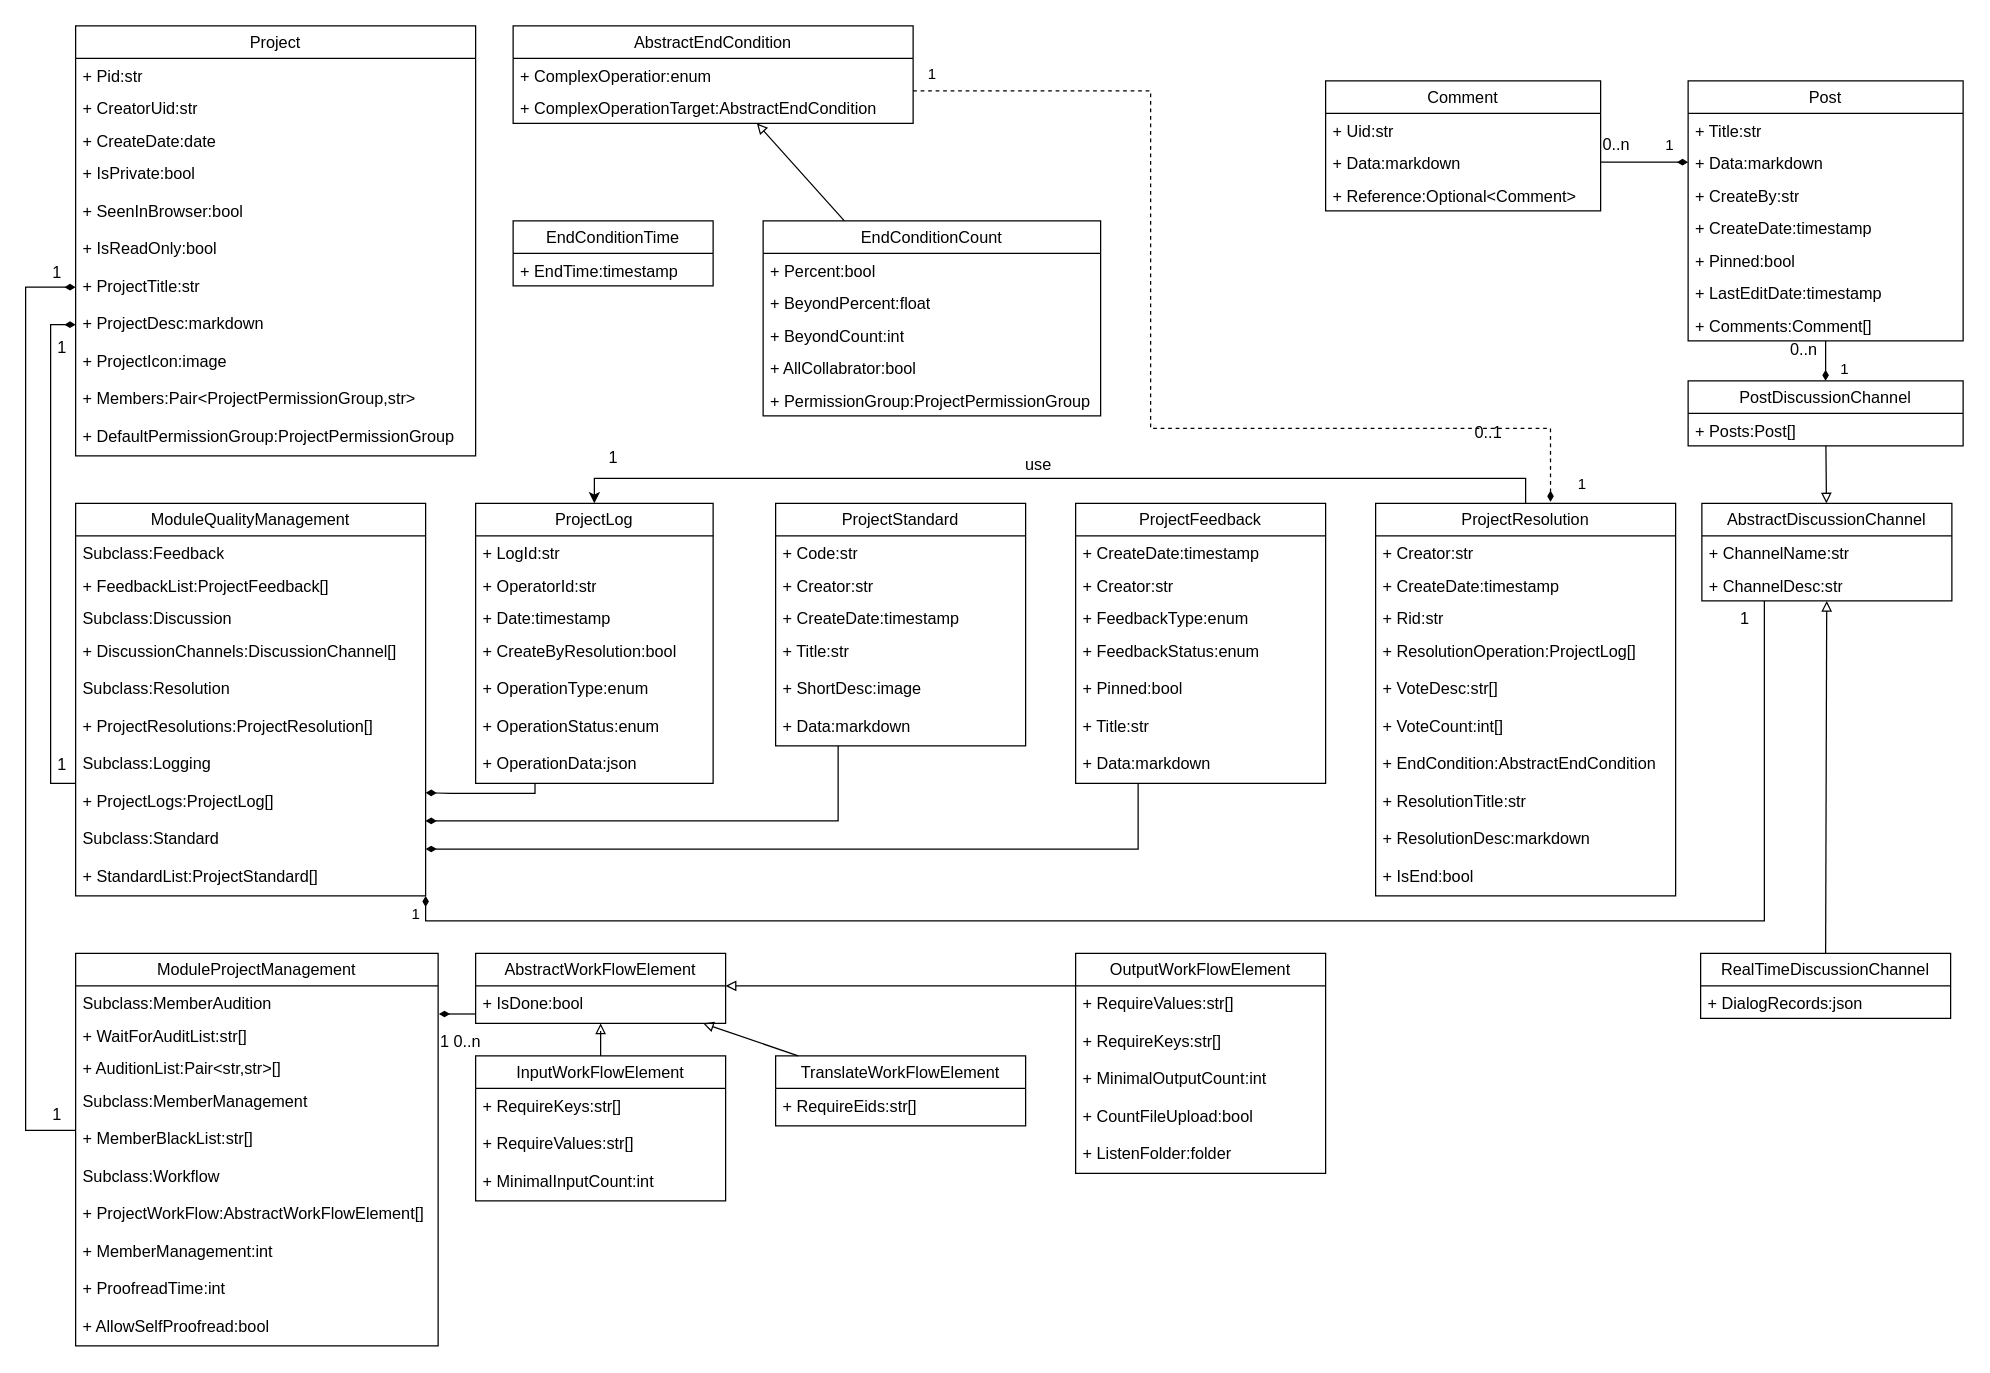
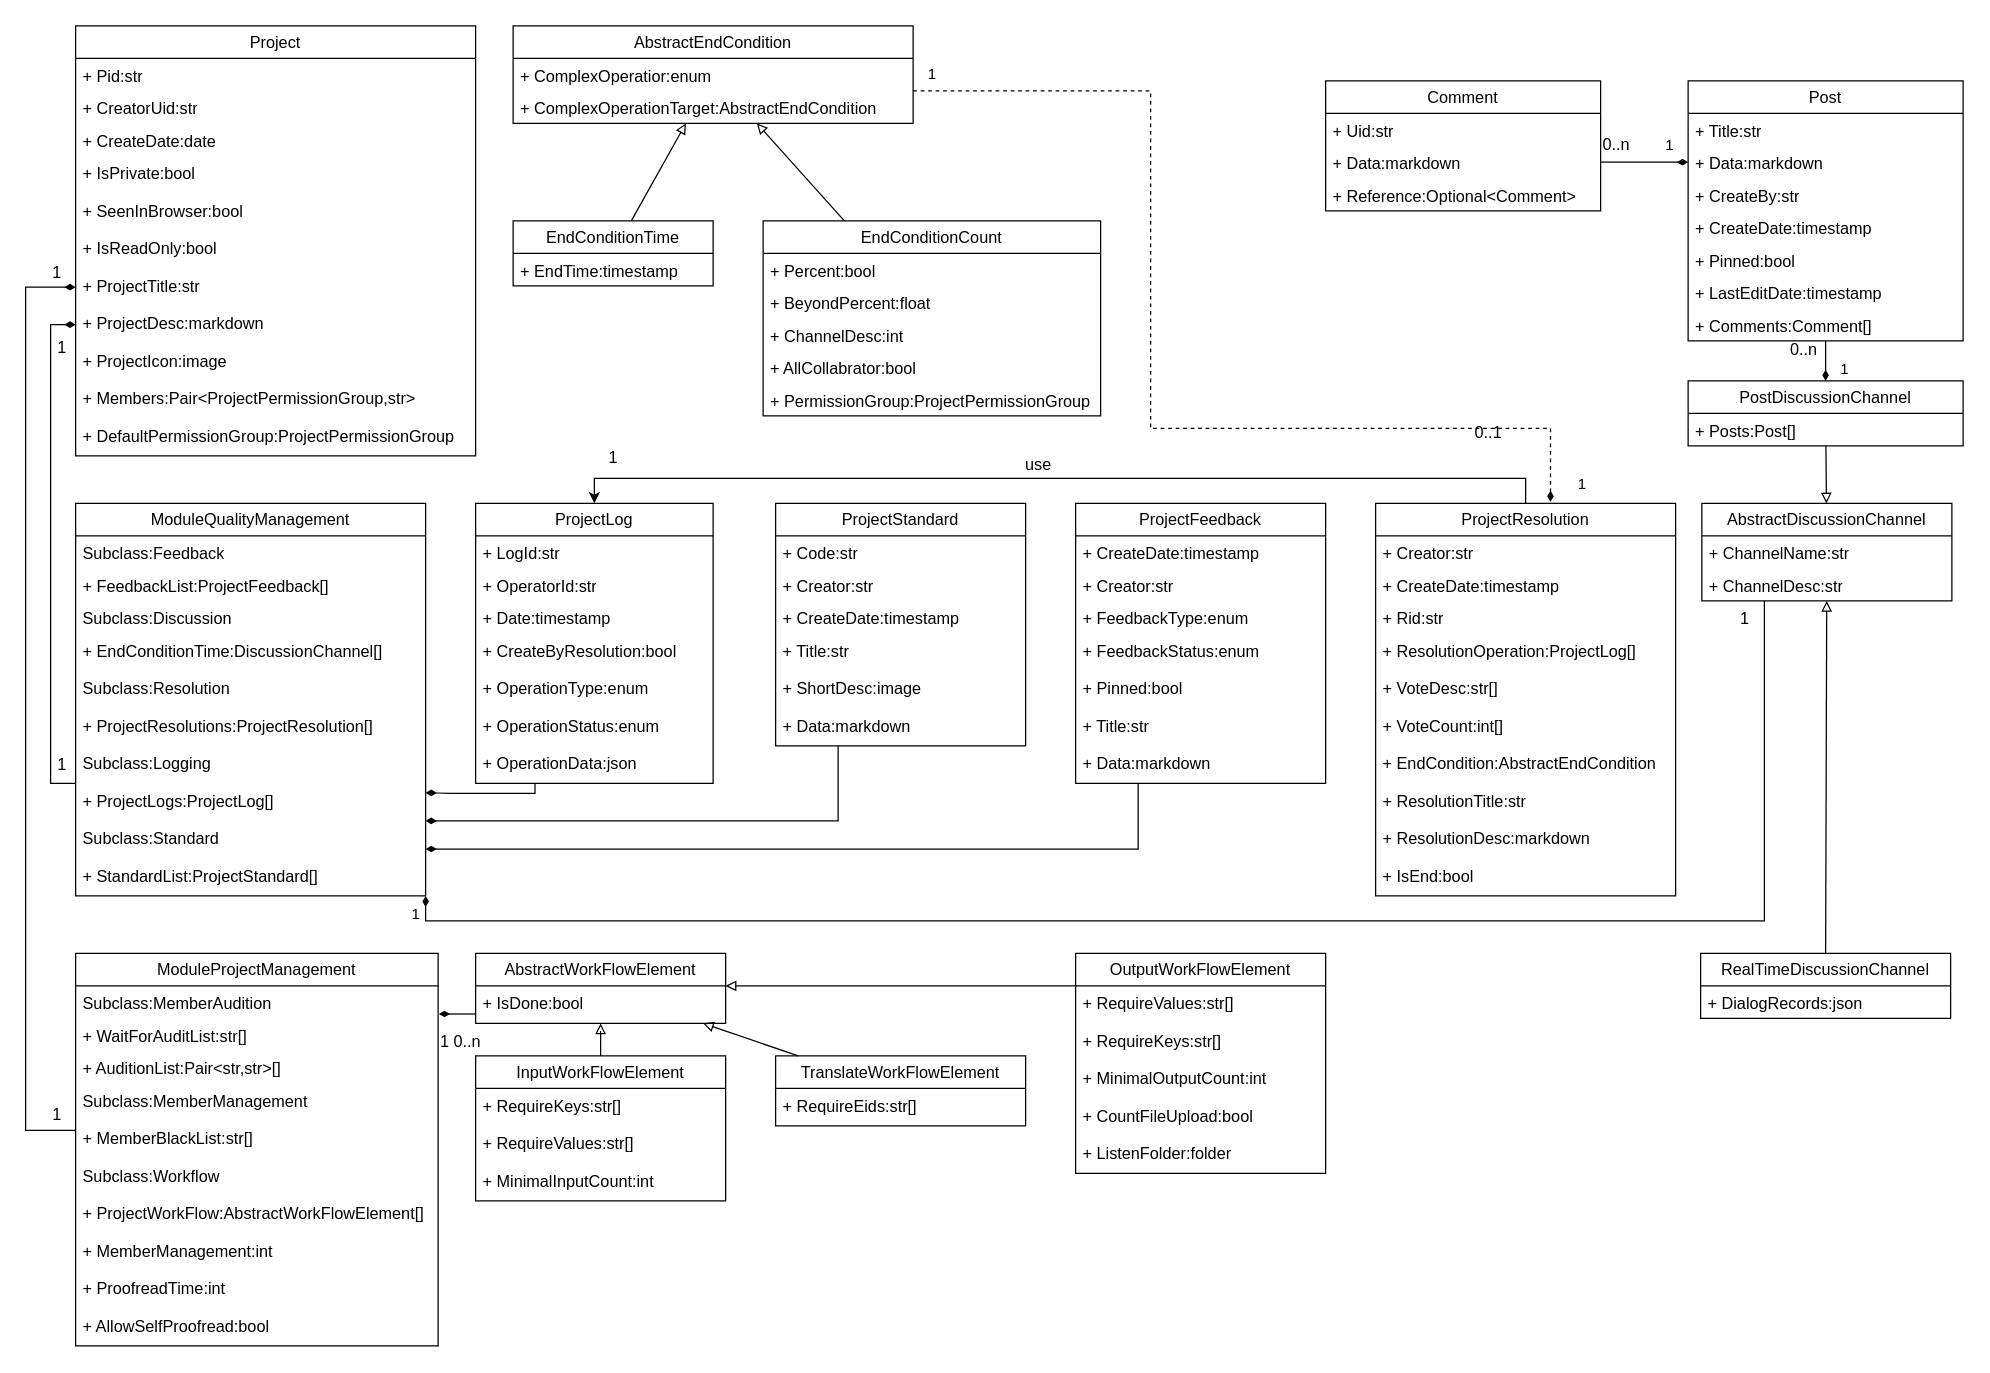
edge "EndConditionTime" -> "AbstractEndCondition": added
node "+ BeyondCount:int": label "+ BeyondCount:int" -> "+ ChannelDesc:int"
node "+ DiscussionChannels:DiscussionChannel[]": label "+ DiscussionChannels:DiscussionChannel[]" -> "+ EndConditionTime:DiscussionChannel[]"
